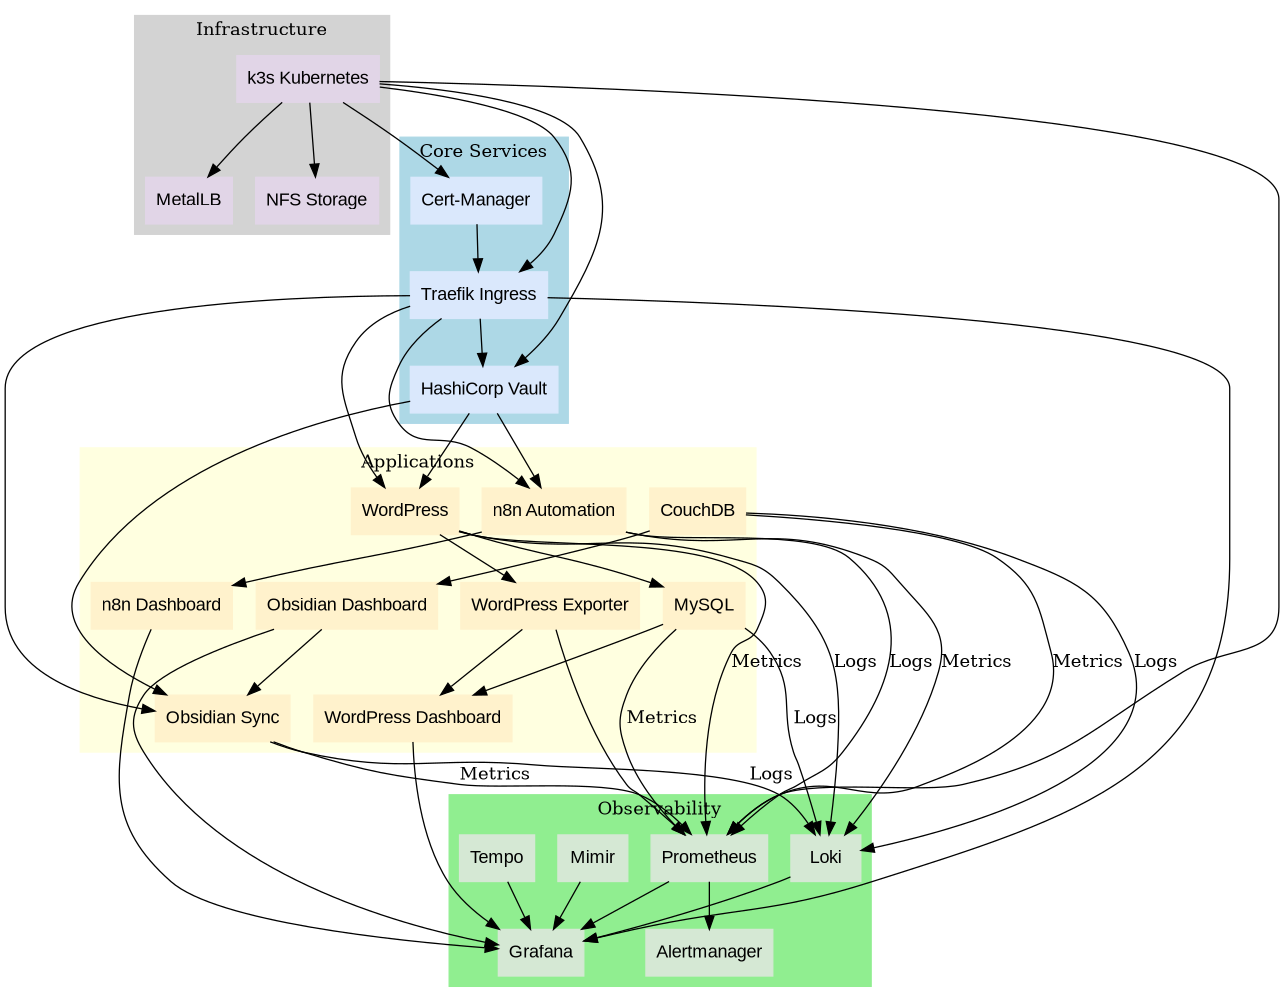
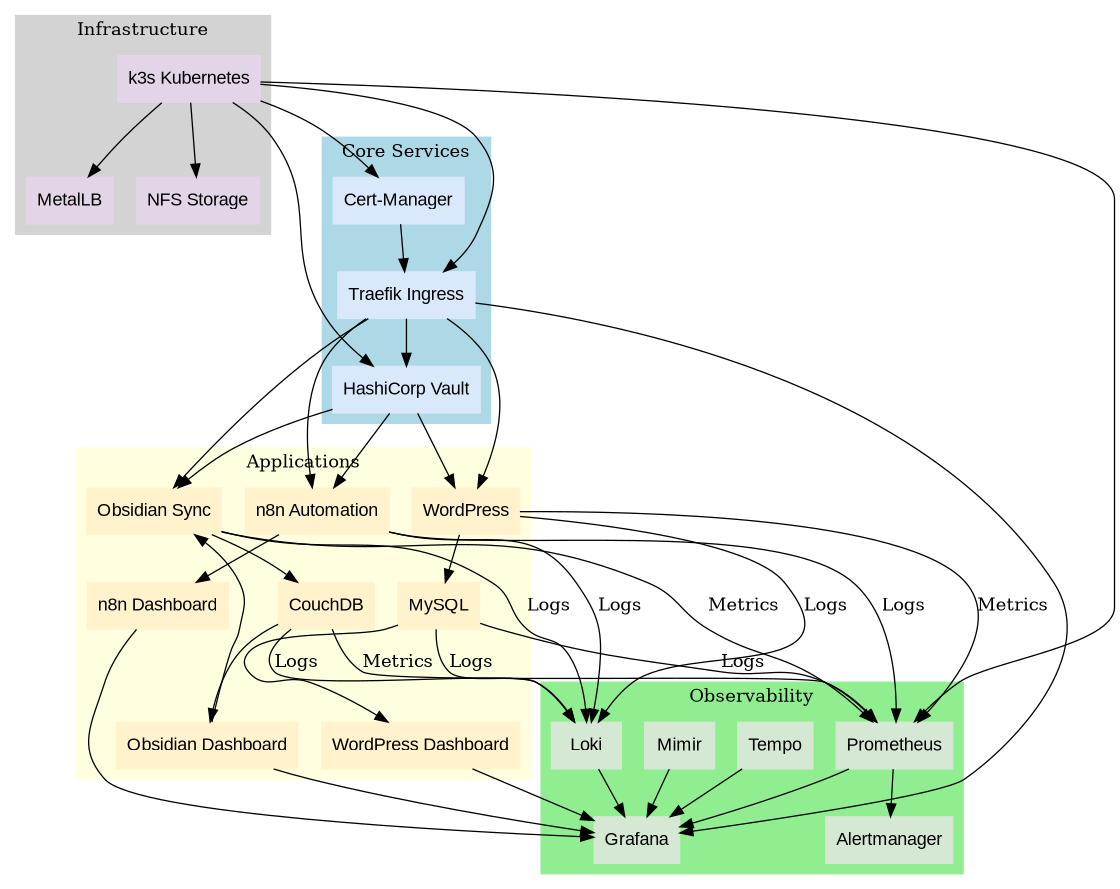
edge "Obsidian Sync" -> "CouchDB": added
node "WordPress Exporter": removed
edge "n8n Automation" -> "Loki": label "Metrics" -> "Logs"
edge "MySQL" -> "Prometheus": label "Metrics" -> "Logs"
